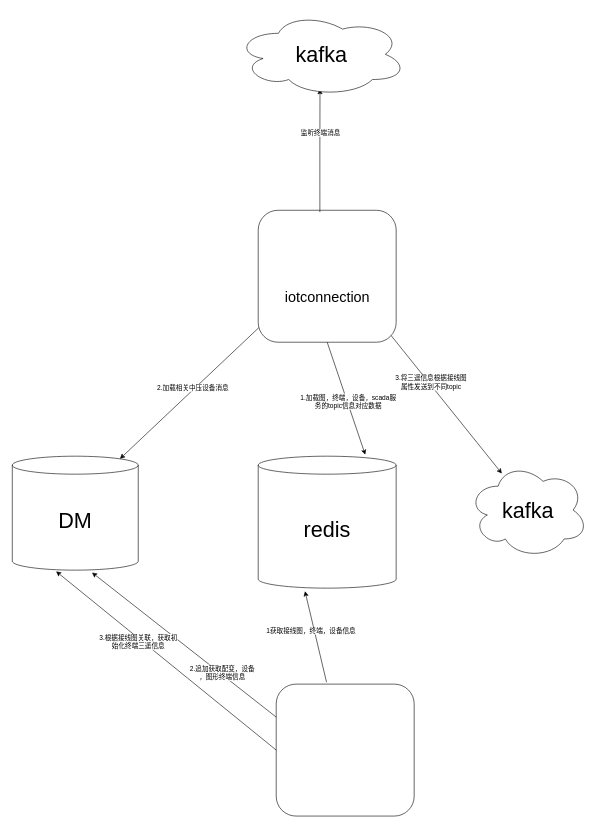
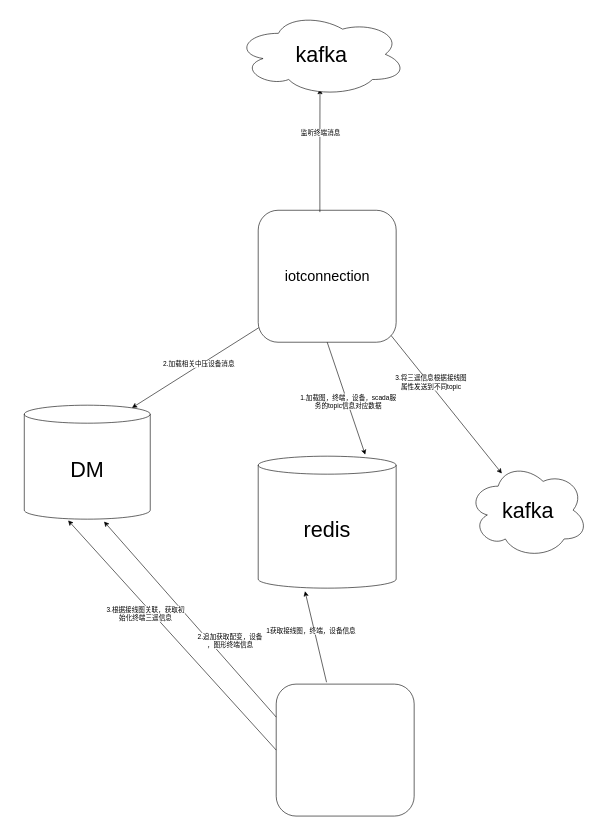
node "iotconnection": moved (327, 297) -> (327, 276)
node "DM": moved (75, 513) -> (87, 462)
